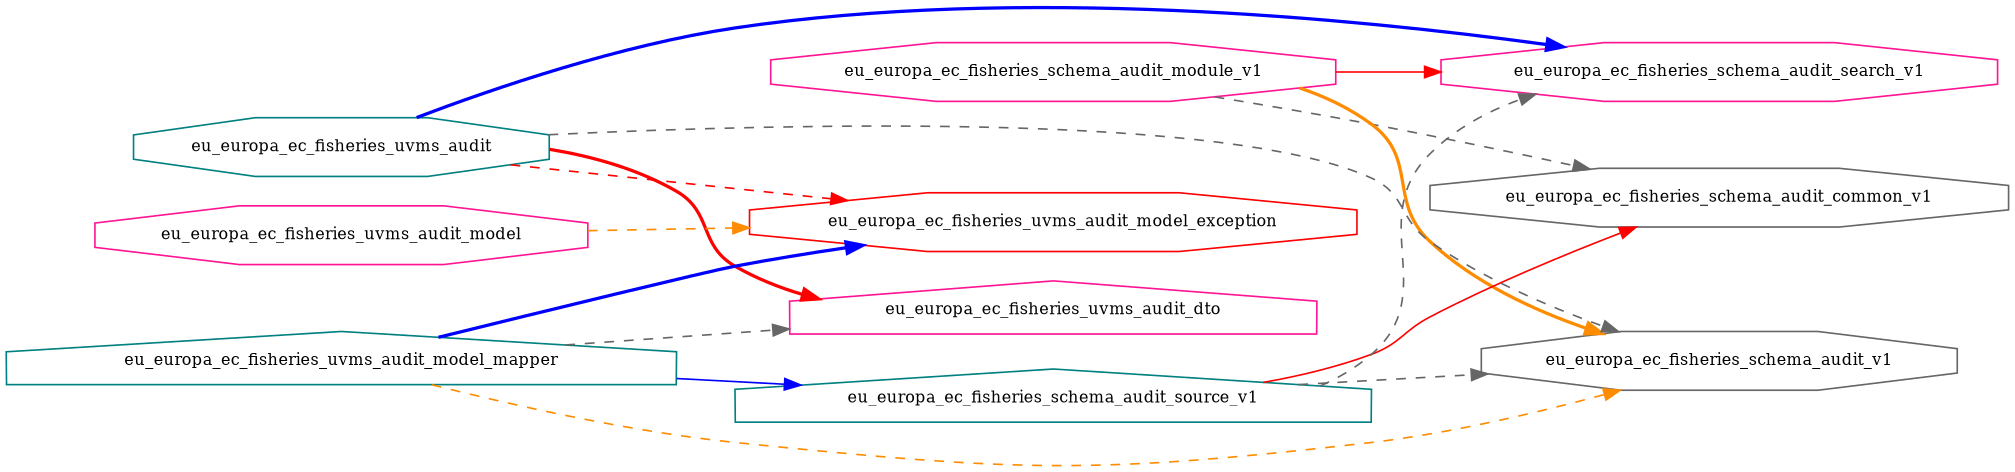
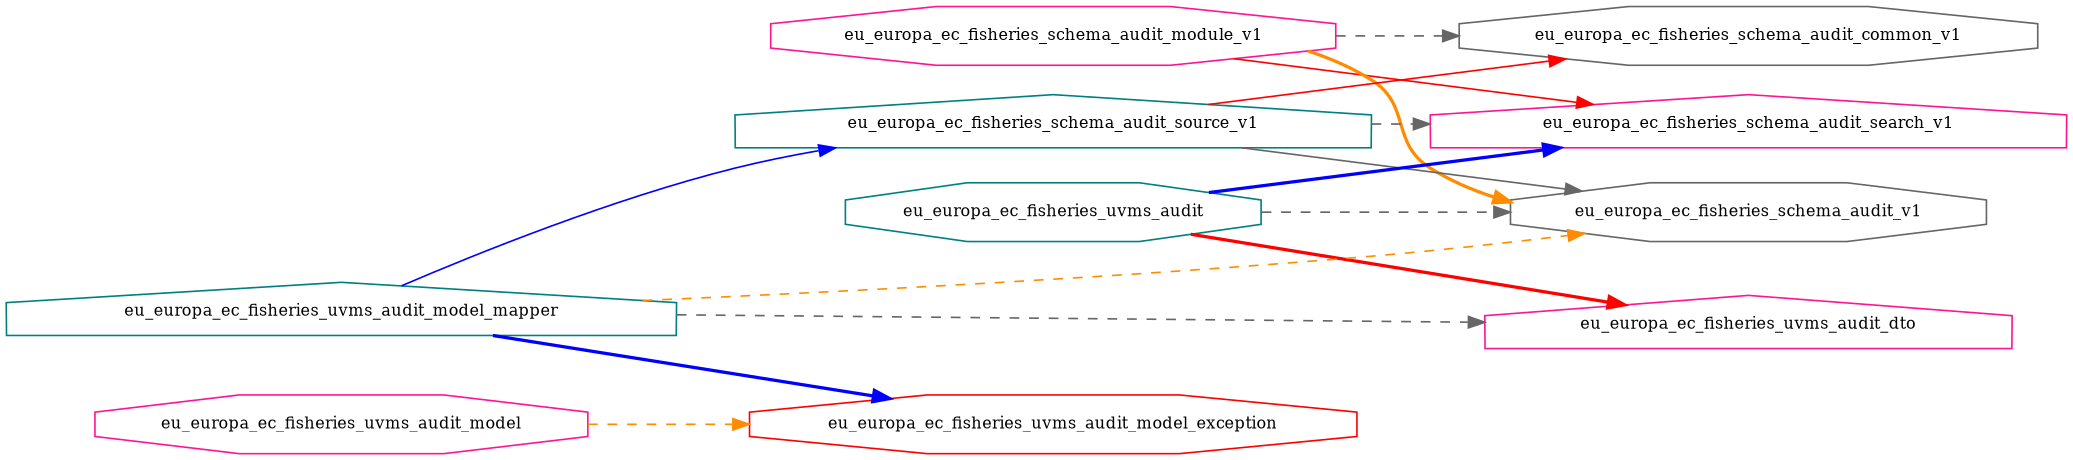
node "eu_europa_ec_fisheries_schema_audit_search_v1": shape octagon -> house
edge "eu_europa_ec_fisheries_uvms_audit" -> "eu_europa_ec_fisheries_uvms_audit_model_exception": removed
edge "eu_europa_ec_fisheries_schema_audit_source_v1" -> "eu_europa_ec_fisheries_schema_audit_v1": style dashed -> solid
